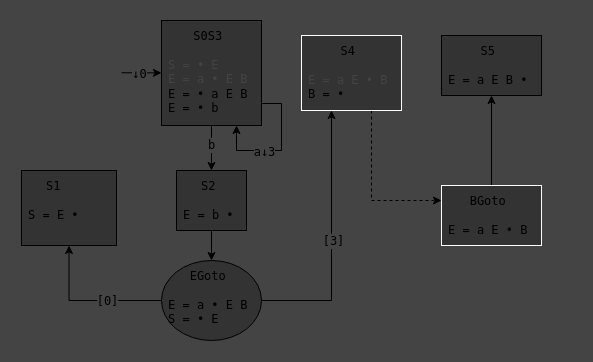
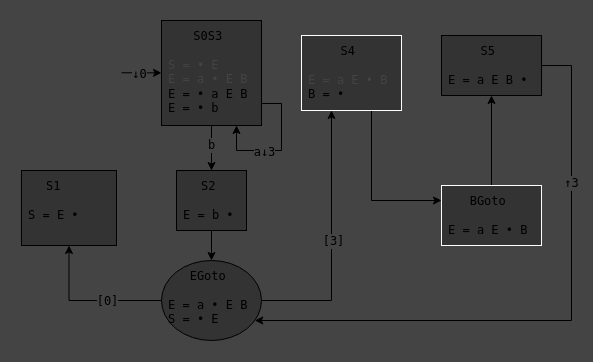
edge "S4 E = a E • B B = •" -> "BGoto E = a E • B": style dashed -> solid
edge "S5 E = a E B •" -> "EGoto E = a • E B S = • E": added, label "↑3"
